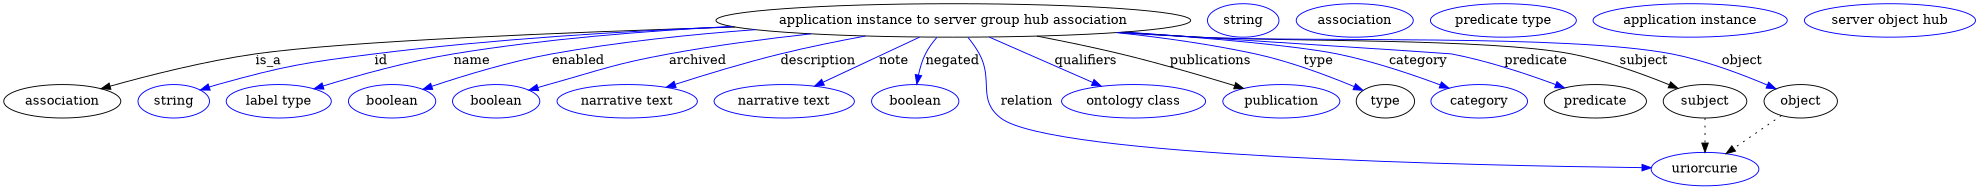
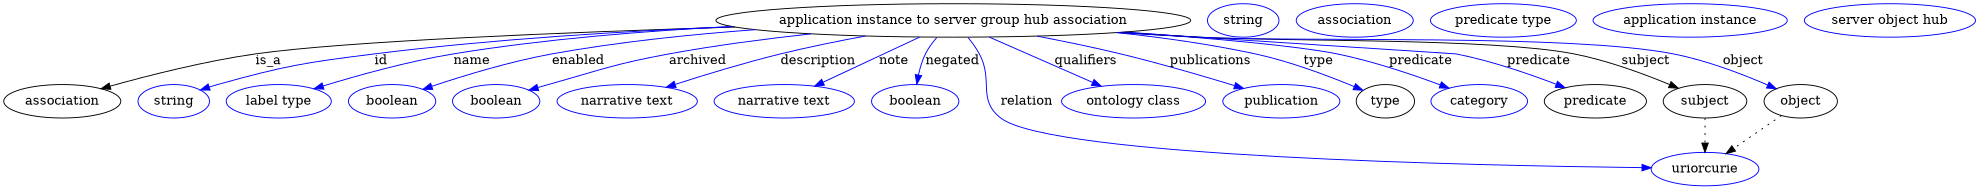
edge "application instance to server group hub association" -> "publication": color black -> blue
edge "application instance to server group hub association" -> "category": label "category" -> "predicate"
